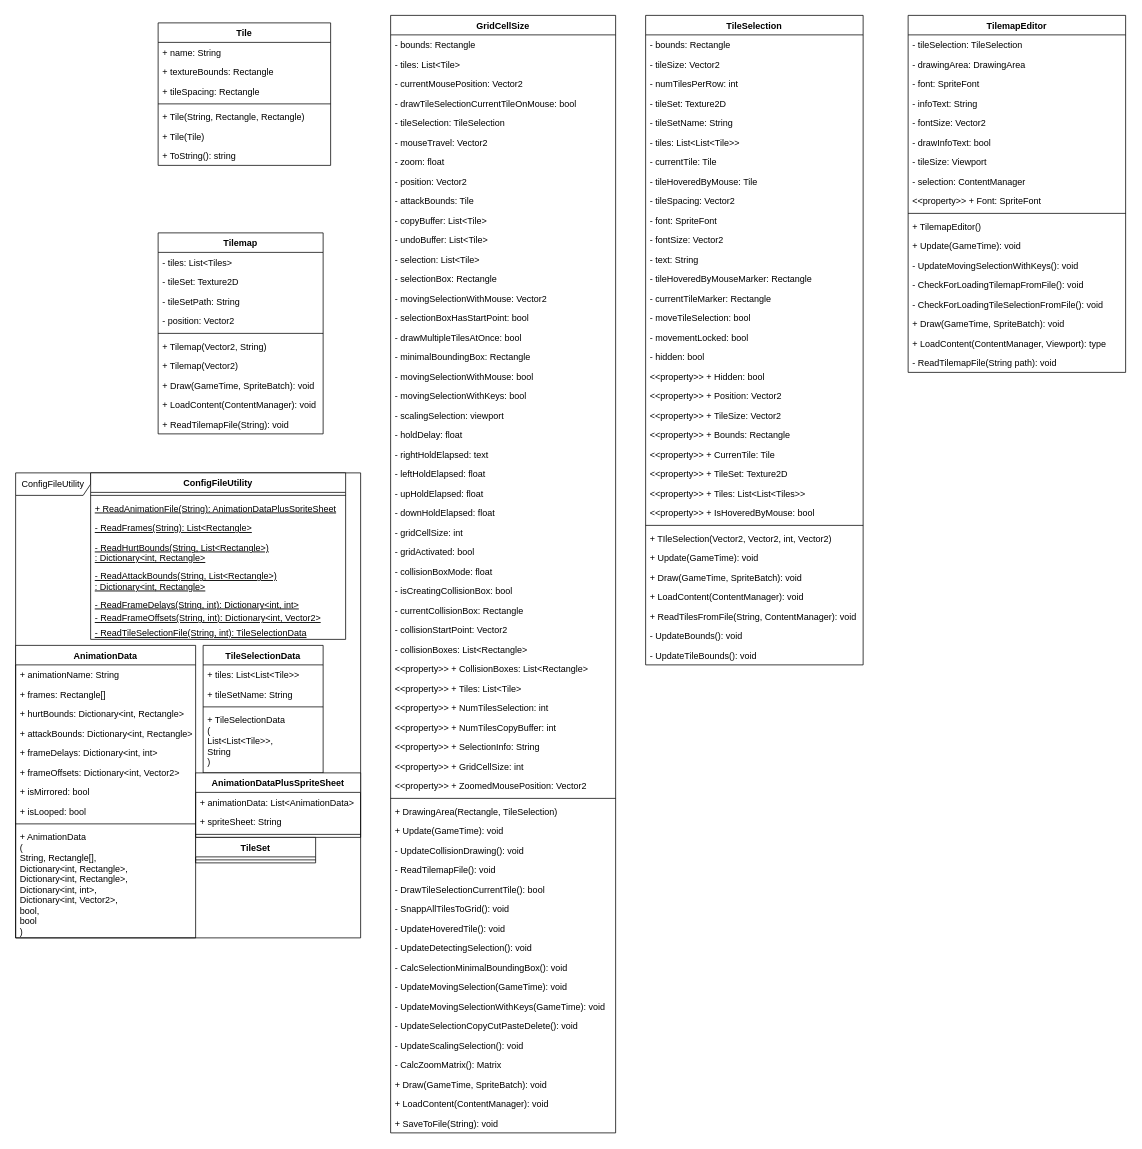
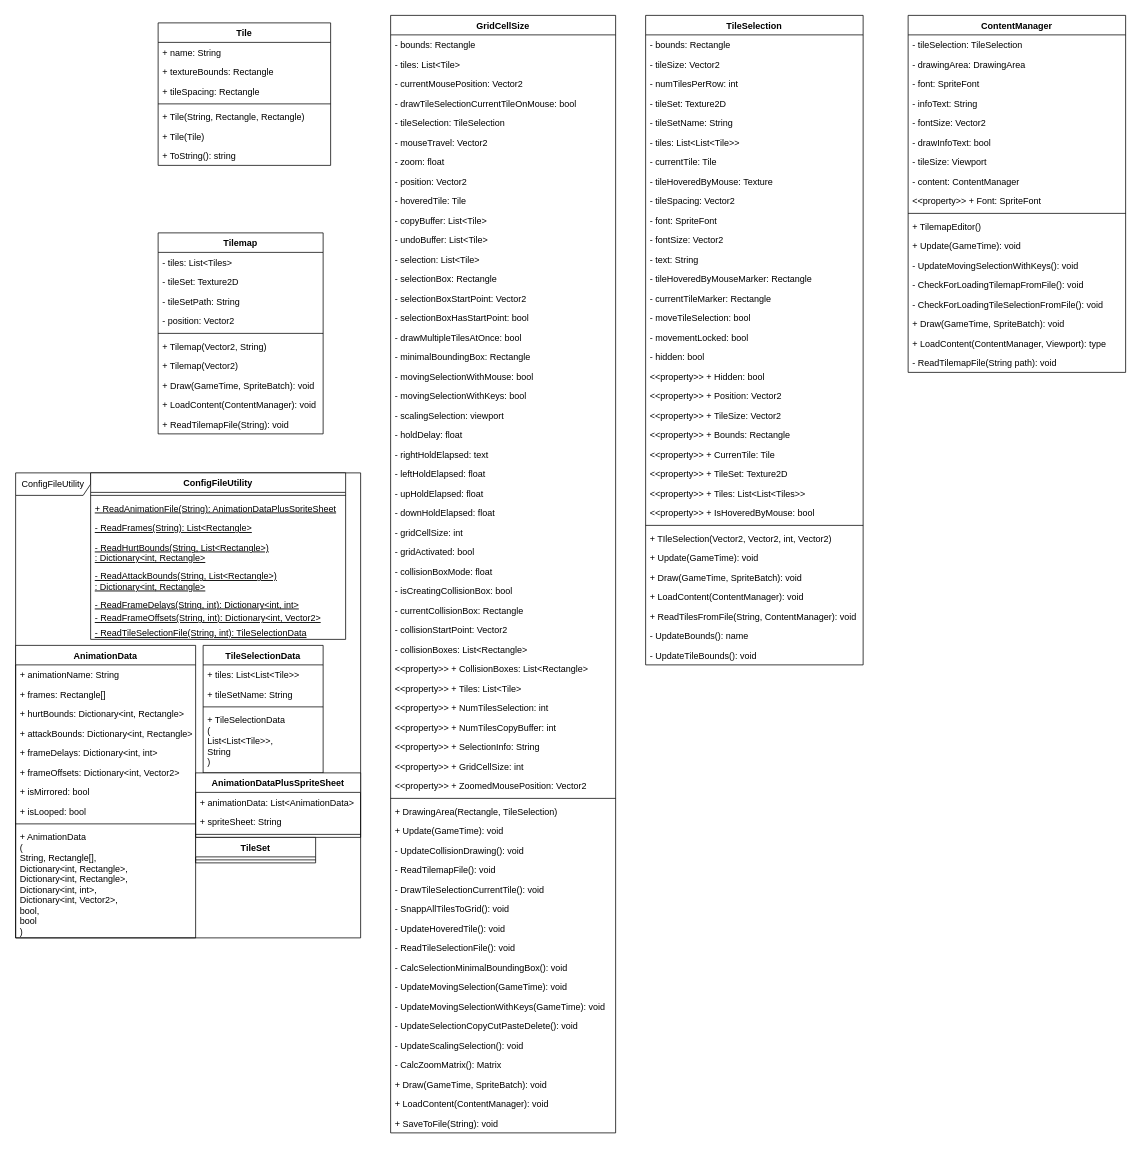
node "TilemapEditor": label "TilemapEditor" -> "ContentManager"
node "- tileHoveredByMouse: Tile": label "- tileHoveredByMouse: Tile" -> "- tileHoveredByMouse: Texture"
node "- selection: ContentManager": label "- selection: ContentManager" -> "- content: ContentManager"
node "- attackBounds: Tile": label "- attackBounds: Tile" -> "- hoveredTile: Tile"
node "- movingSelectionWithMouse: Vector2": label "- movingSelectionWithMouse: Vector2" -> "- selectionBoxStartPoint: Vector2"
node "- UpdateBounds(): void": label "- UpdateBounds(): void" -> "- UpdateBounds(): name"
node "- DrawTileSelectionCurrentTile(): bool": label "- DrawTileSelectionCurrentTile(): bool" -> "- DrawTileSelectionCurrentTile(): void"
node "- UpdateDetectingSelection(): void": label "- UpdateDetectingSelection(): void" -> "- ReadTileSelectionFile(): void"
